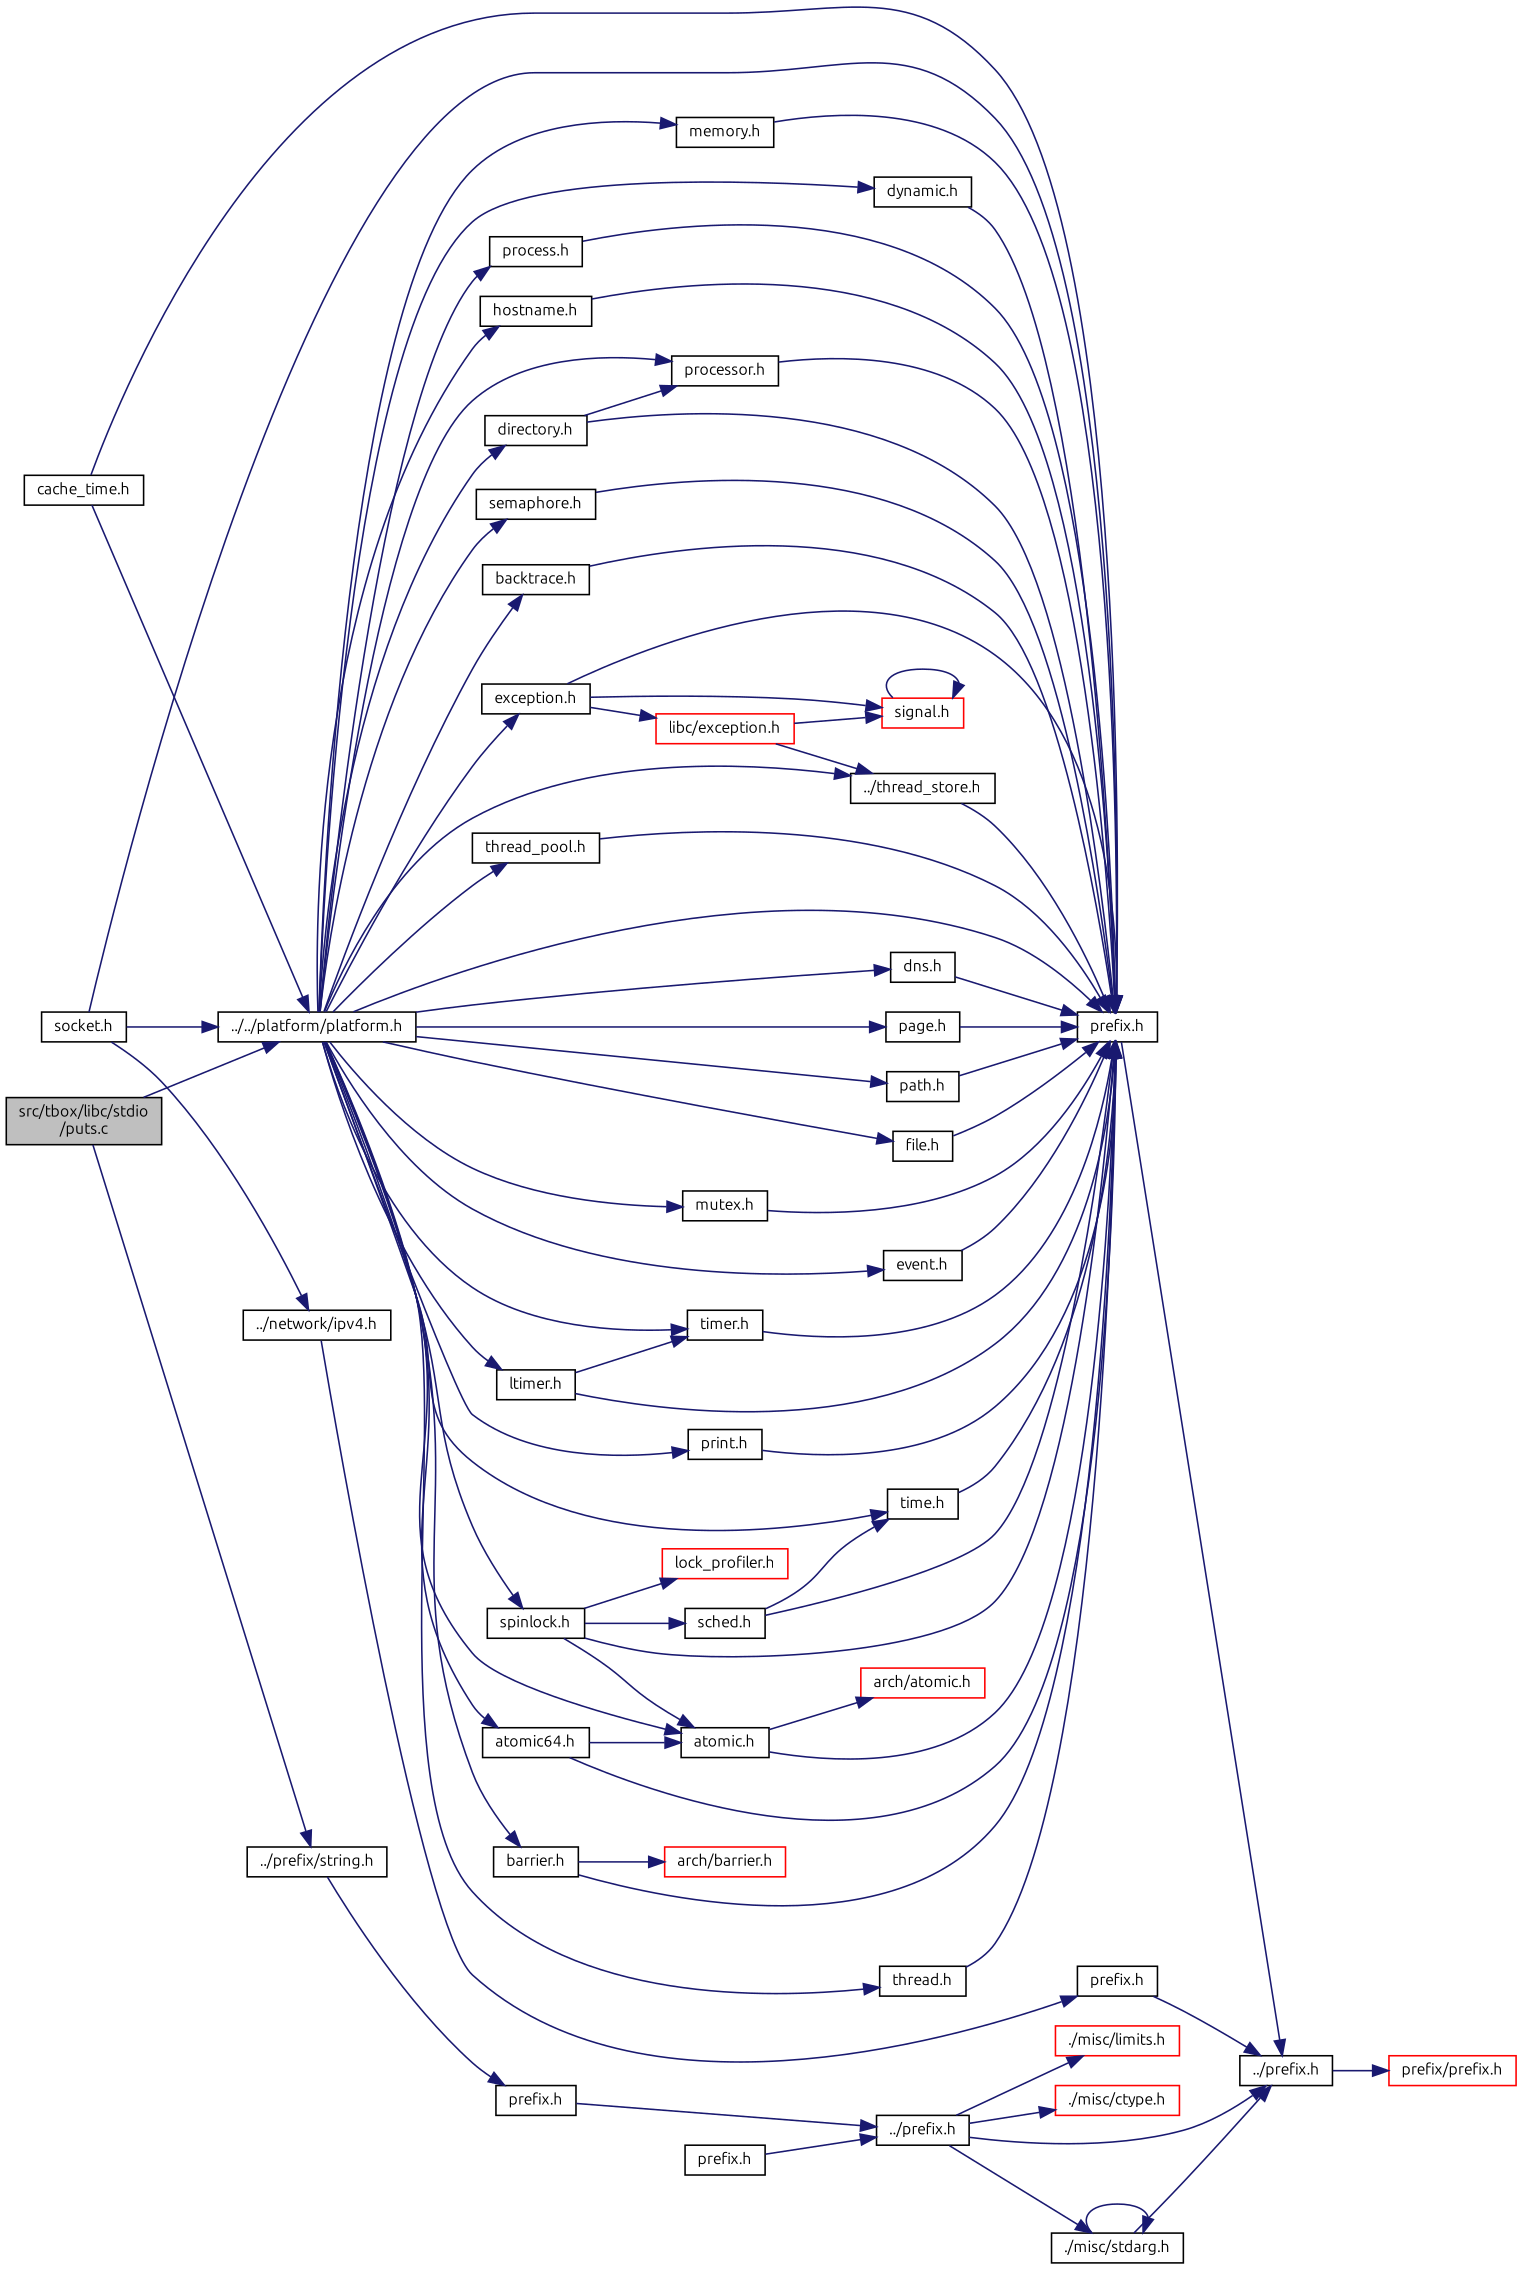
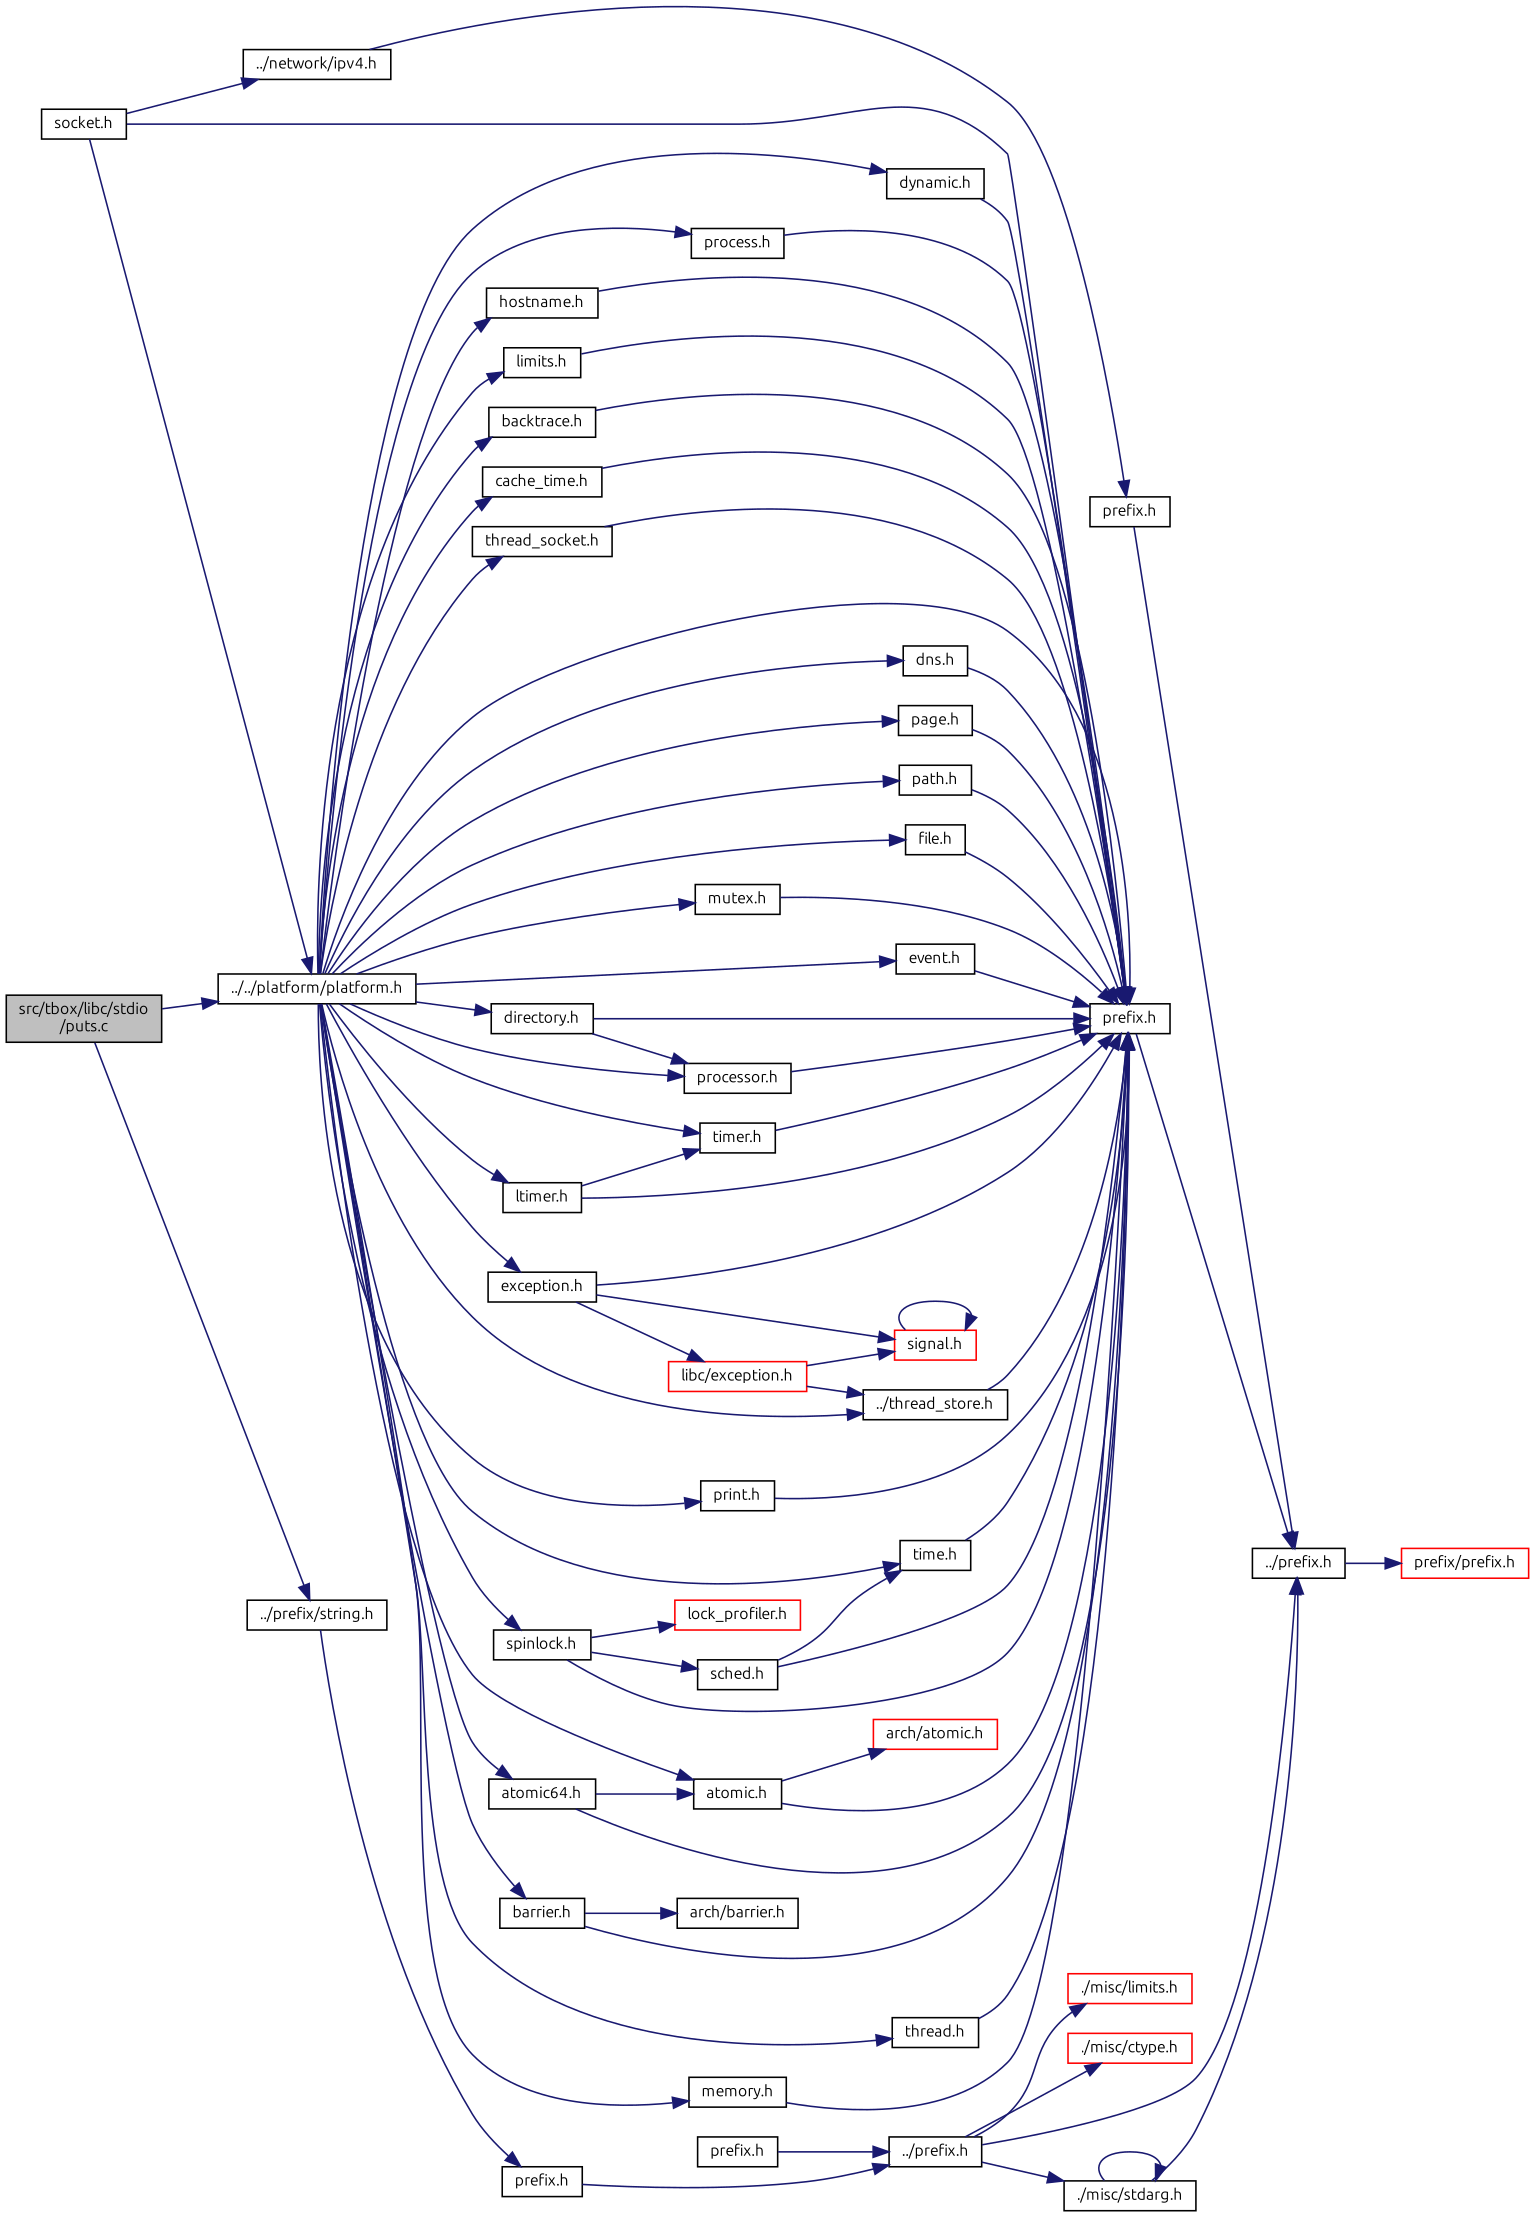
node "semaphore.h": label "semaphore.h" -> "limits.h"
edge "cache_time.h" -> "../../platform/platform.h": reversed
node "thread_pool.h": label "thread_pool.h" -> "thread_socket.h"
edge "spinlock.h" -> "atomic.h": removed
node "arch/barrier.h": color red -> black
